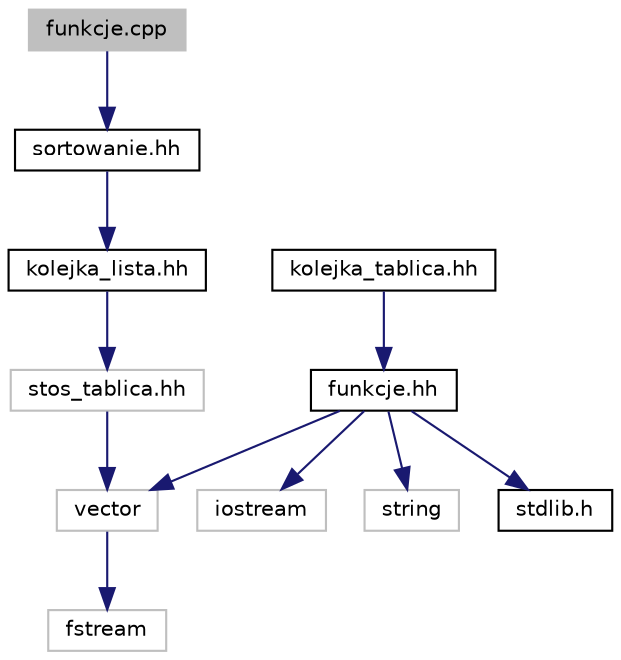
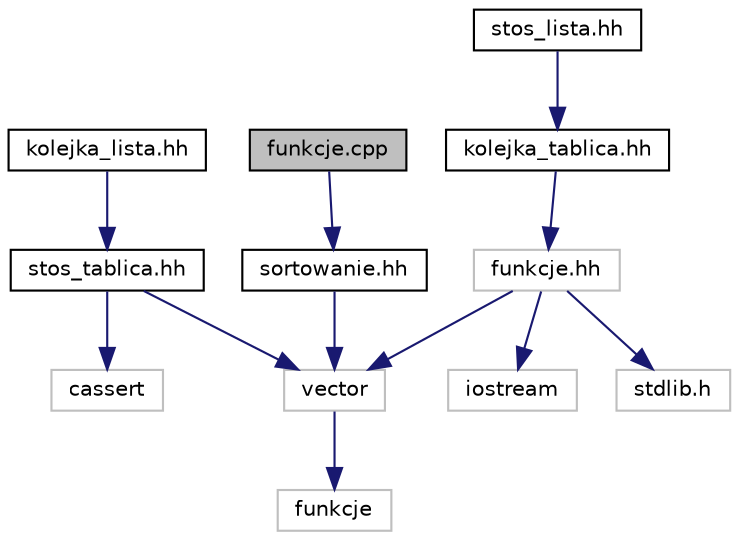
node "funkcje.cpp": color grey75 -> black
node "stos_lista.hh": added
edge "sortowanie.hh" -> "kolejka_lista.hh": now "sortowanie.hh" -> "vector"
node "stos_tablica.hh": color grey75 -> black
node "cassert": added
node "funkcje.hh": color black -> grey75
node "string": removed
node "stdlib.h": color black -> grey75
node "fstream": label "fstream" -> "funkcje"
